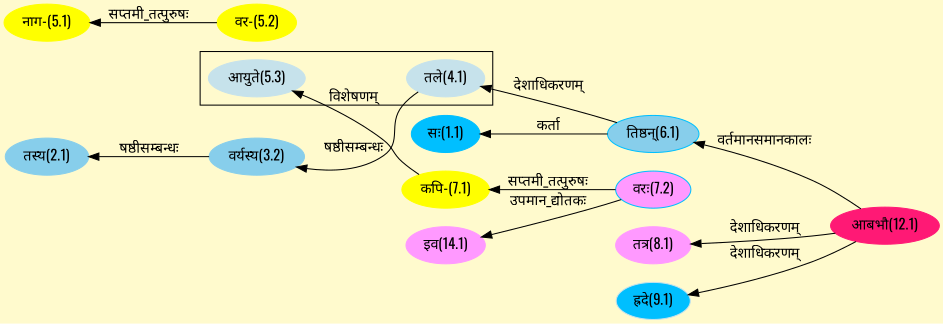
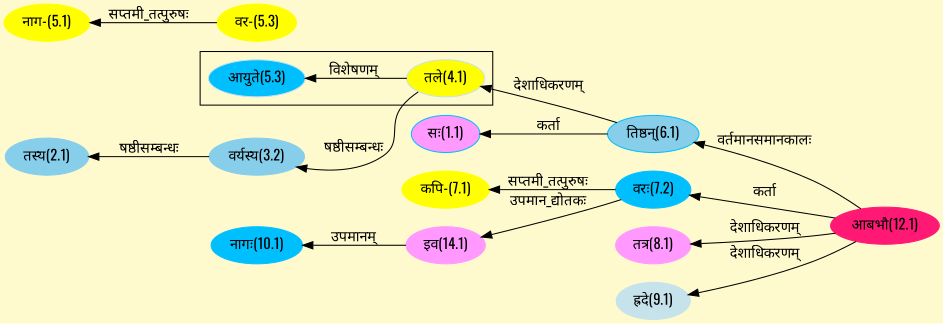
node "वर-(5.2)": label "वर-(5.2)" -> "वर-(5.3)"
node "आयुते(5.3)": fillcolor #c6e2eb -> #00bfff
node "तले(4.1)": fillcolor #c6e2eb -> #ffff00
edge "कपि-(7.1)" -> "आयुते(5.3)": now "तले(4.1)" -> "आयुते(5.3)"
node "सः(1.1)": fillcolor #00bfff -> #ff99ff
node "वरः(7.2)": fillcolor #ff99ff -> #00bfff
edge "आबभौ(12.1)" -> "वरः(7.2)": added, label "कर्ता"
node "नागः(10.1)": added
node "ह्रदे(9.1)": fillcolor #00bfff -> #c6e2eb
